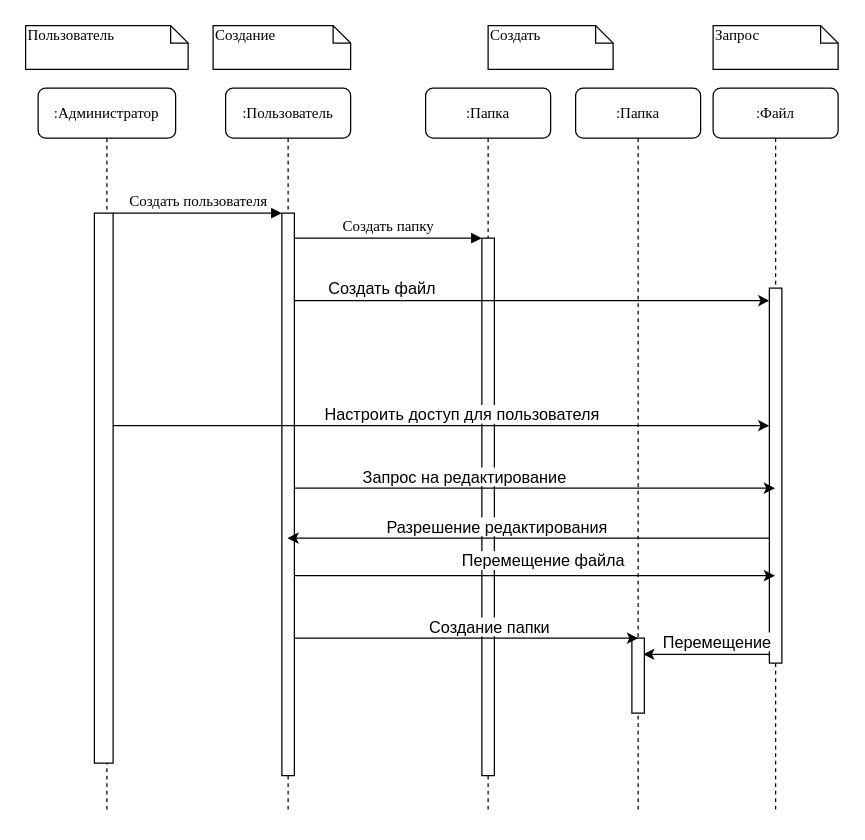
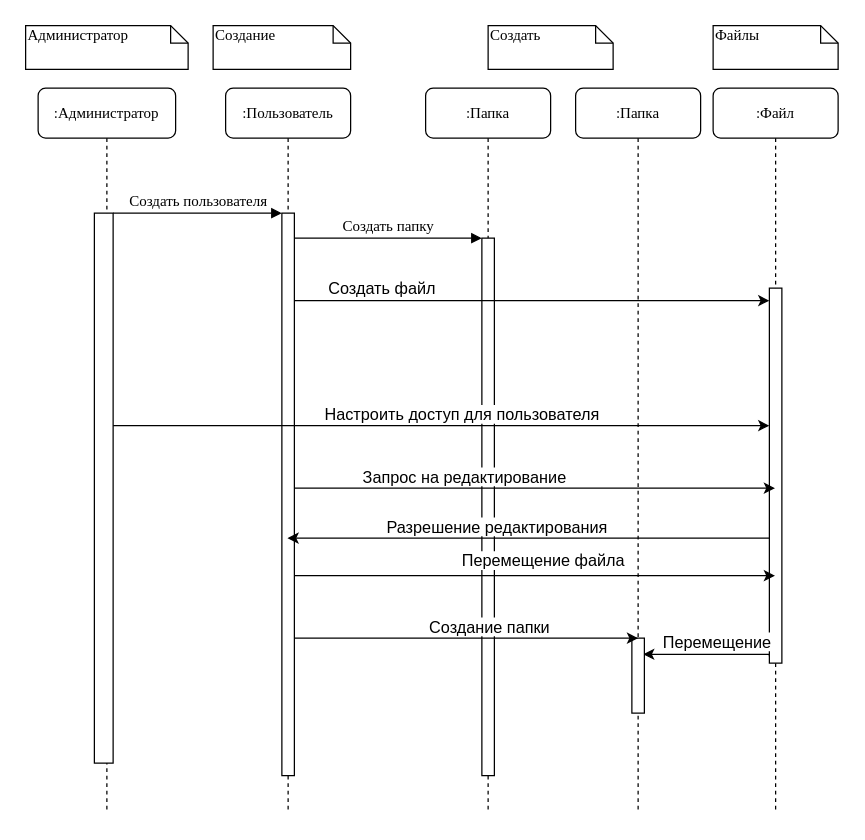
node "Пользователь": label "Пользователь" -> "Администратор"
node "Запрос": label "Запрос" -> "Файлы"
